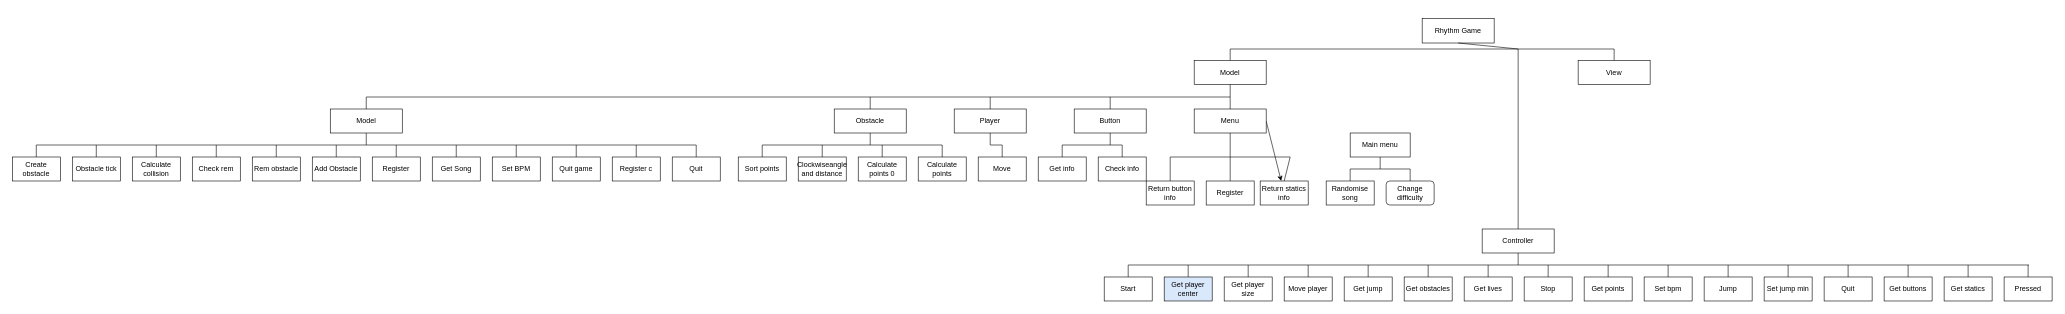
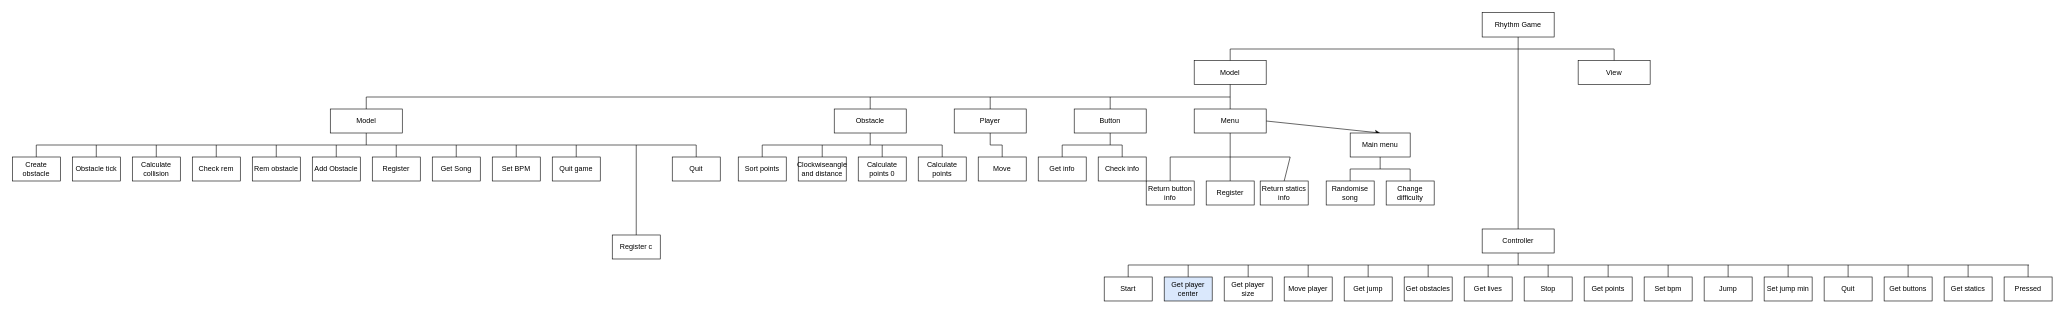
node "Rhythm Game": moved (1458, 31) -> (1518, 25)
edge "Menu" -> "Return statics info": now "Menu" -> "Main menu"
node "Register c": moved (636, 169) -> (636, 247)
node "Change difficulty": shape rounded rectangle -> rectangle
